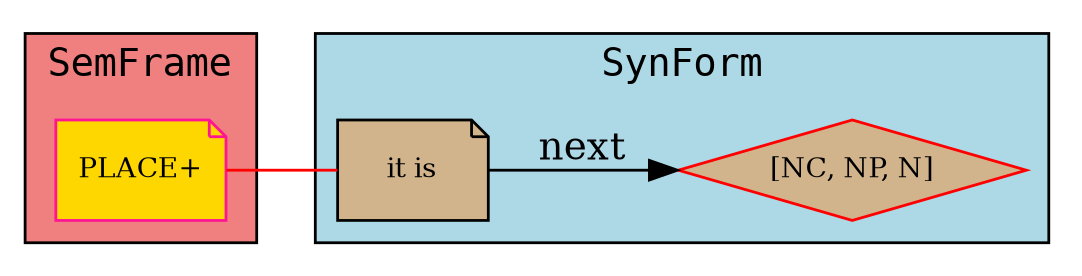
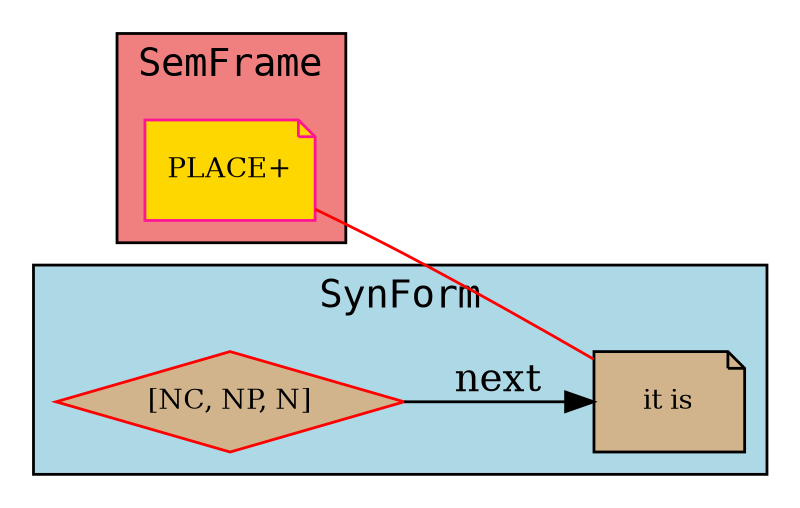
edge "it is" -> "[NC, NP, N]": reversed
